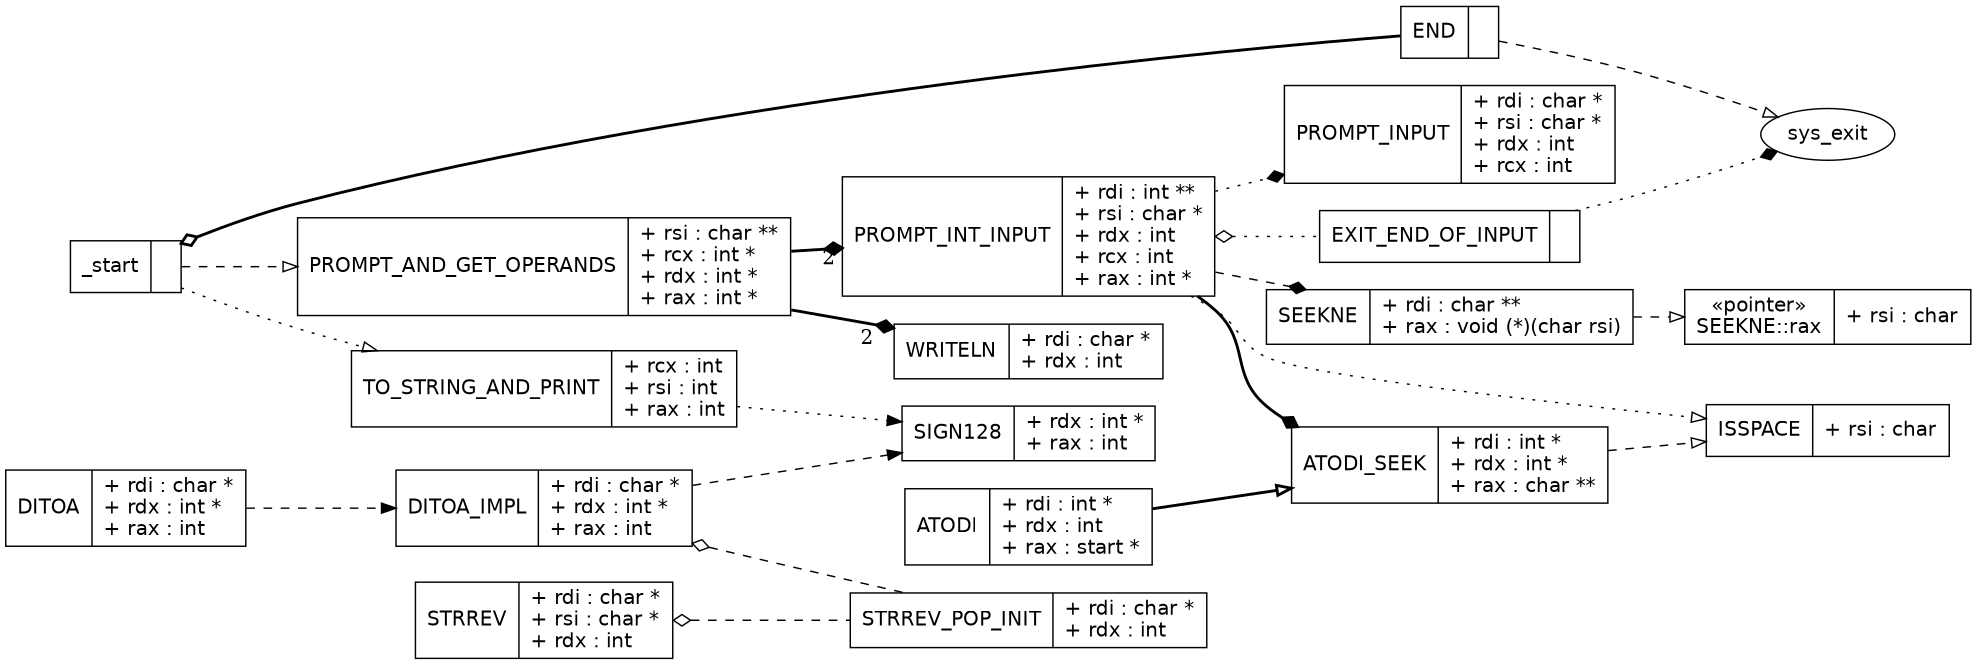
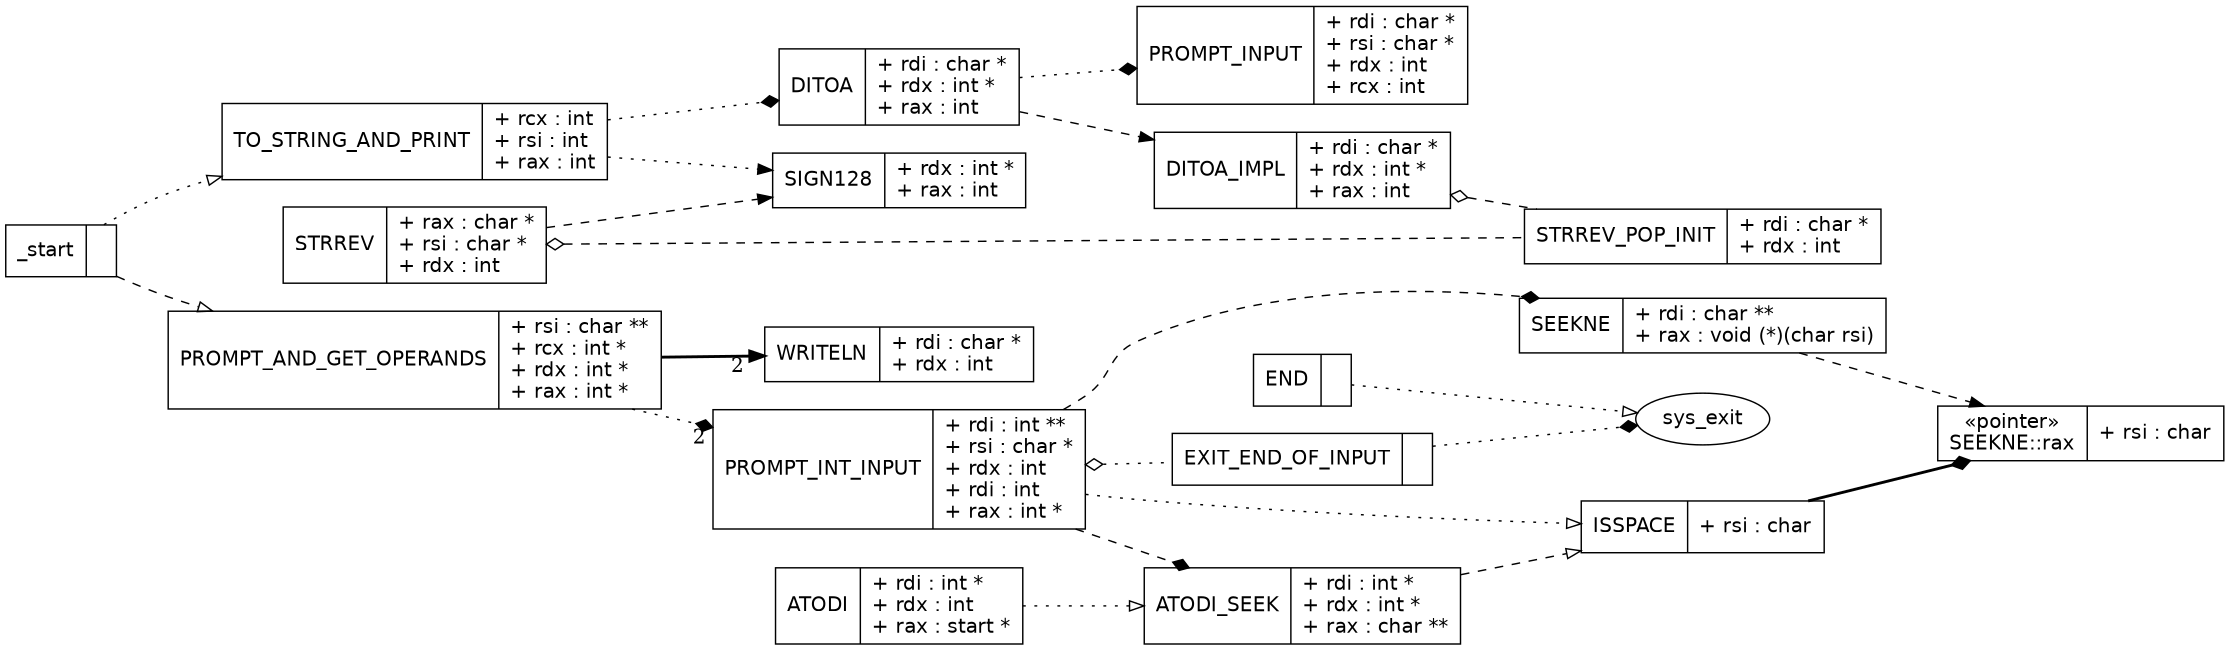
edge "END" -> "sys_exit": style dashed -> dotted
edge "END" -> "_start": removed
edge "TO_STRING_AND_PRINT" -> "DITOA": added
edge "PROMPT_INT_INPUT" -> "PROMPT_INPUT": now "DITOA" -> "PROMPT_INPUT"
edge "PROMPT_AND_GET_OPERANDS" -> "PROMPT_INT_INPUT": style bold -> dotted
node "PROMPT_INT_INPUT": text "+ rcx : int" -> "+ rdi : int"
edge "PROMPT_AND_GET_OPERANDS" -> "WRITELN": arrowhead diamond -> normal
edge "SEEKNE" -> "SEEKNE::rax": arrowhead onormal -> normal
edge "PROMPT_INT_INPUT" -> "ATODI_SEEK": style bold -> dashed
edge "DITOA_IMPL" -> "SIGN128": now "STRREV" -> "SIGN128"
edge "ISSPACE" -> "SEEKNE::rax": added
edge "ATODI" -> "ATODI_SEEK": style bold -> dotted
node "STRREV": text "+ rdi : char *" -> "+ rax : char *"
